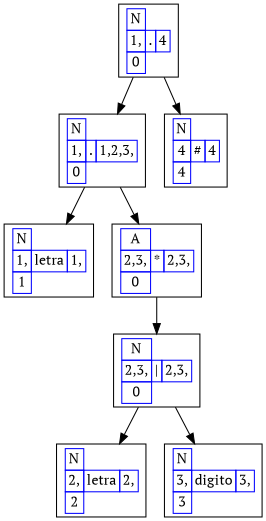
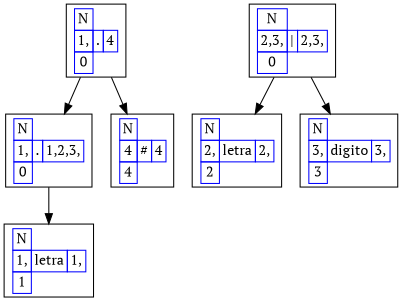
node "A": removed
